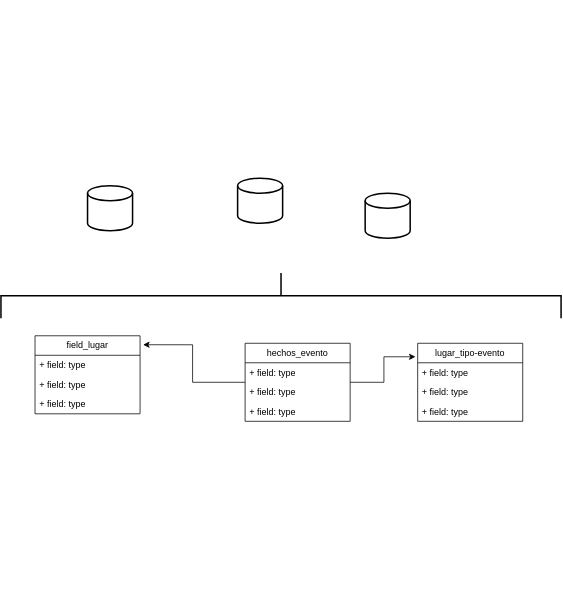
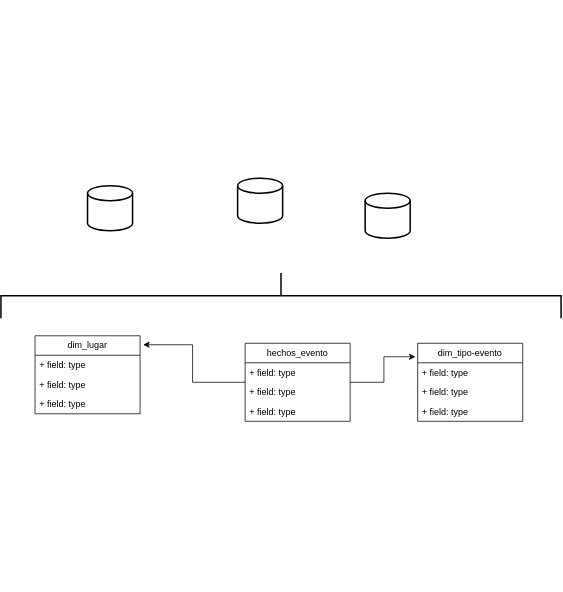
node "field_lugar": label "field_lugar" -> "dim_lugar"
node "lugar_tipo-evento": label "lugar_tipo-evento" -> "dim_tipo-evento"
